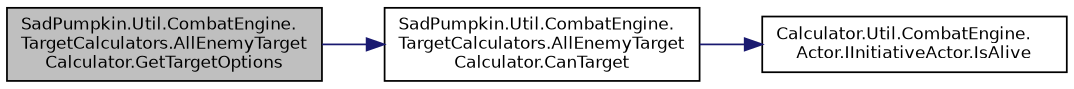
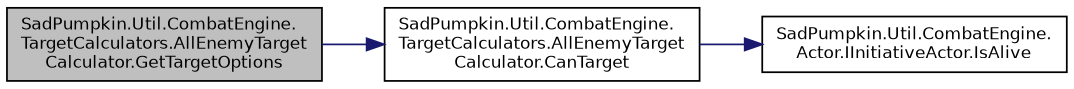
node "Calculator.Util.CombatEngine. Actor.IInitiativeActor.IsAlive": label "Calculator.Util.CombatEngine. Actor.IInitiativeActor.IsAlive" -> "SadPumpkin.Util.CombatEngine. Actor.IInitiativeActor.IsAlive"
